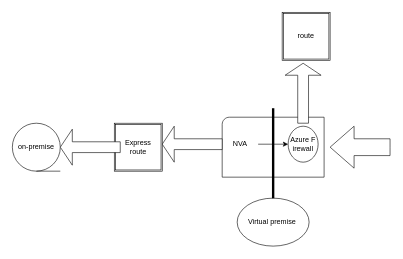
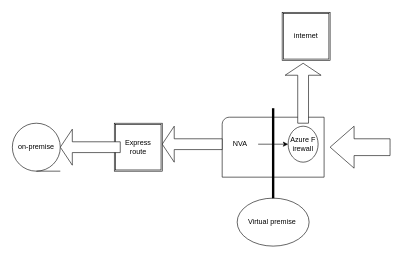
node "route": label "route" -> "internet"
